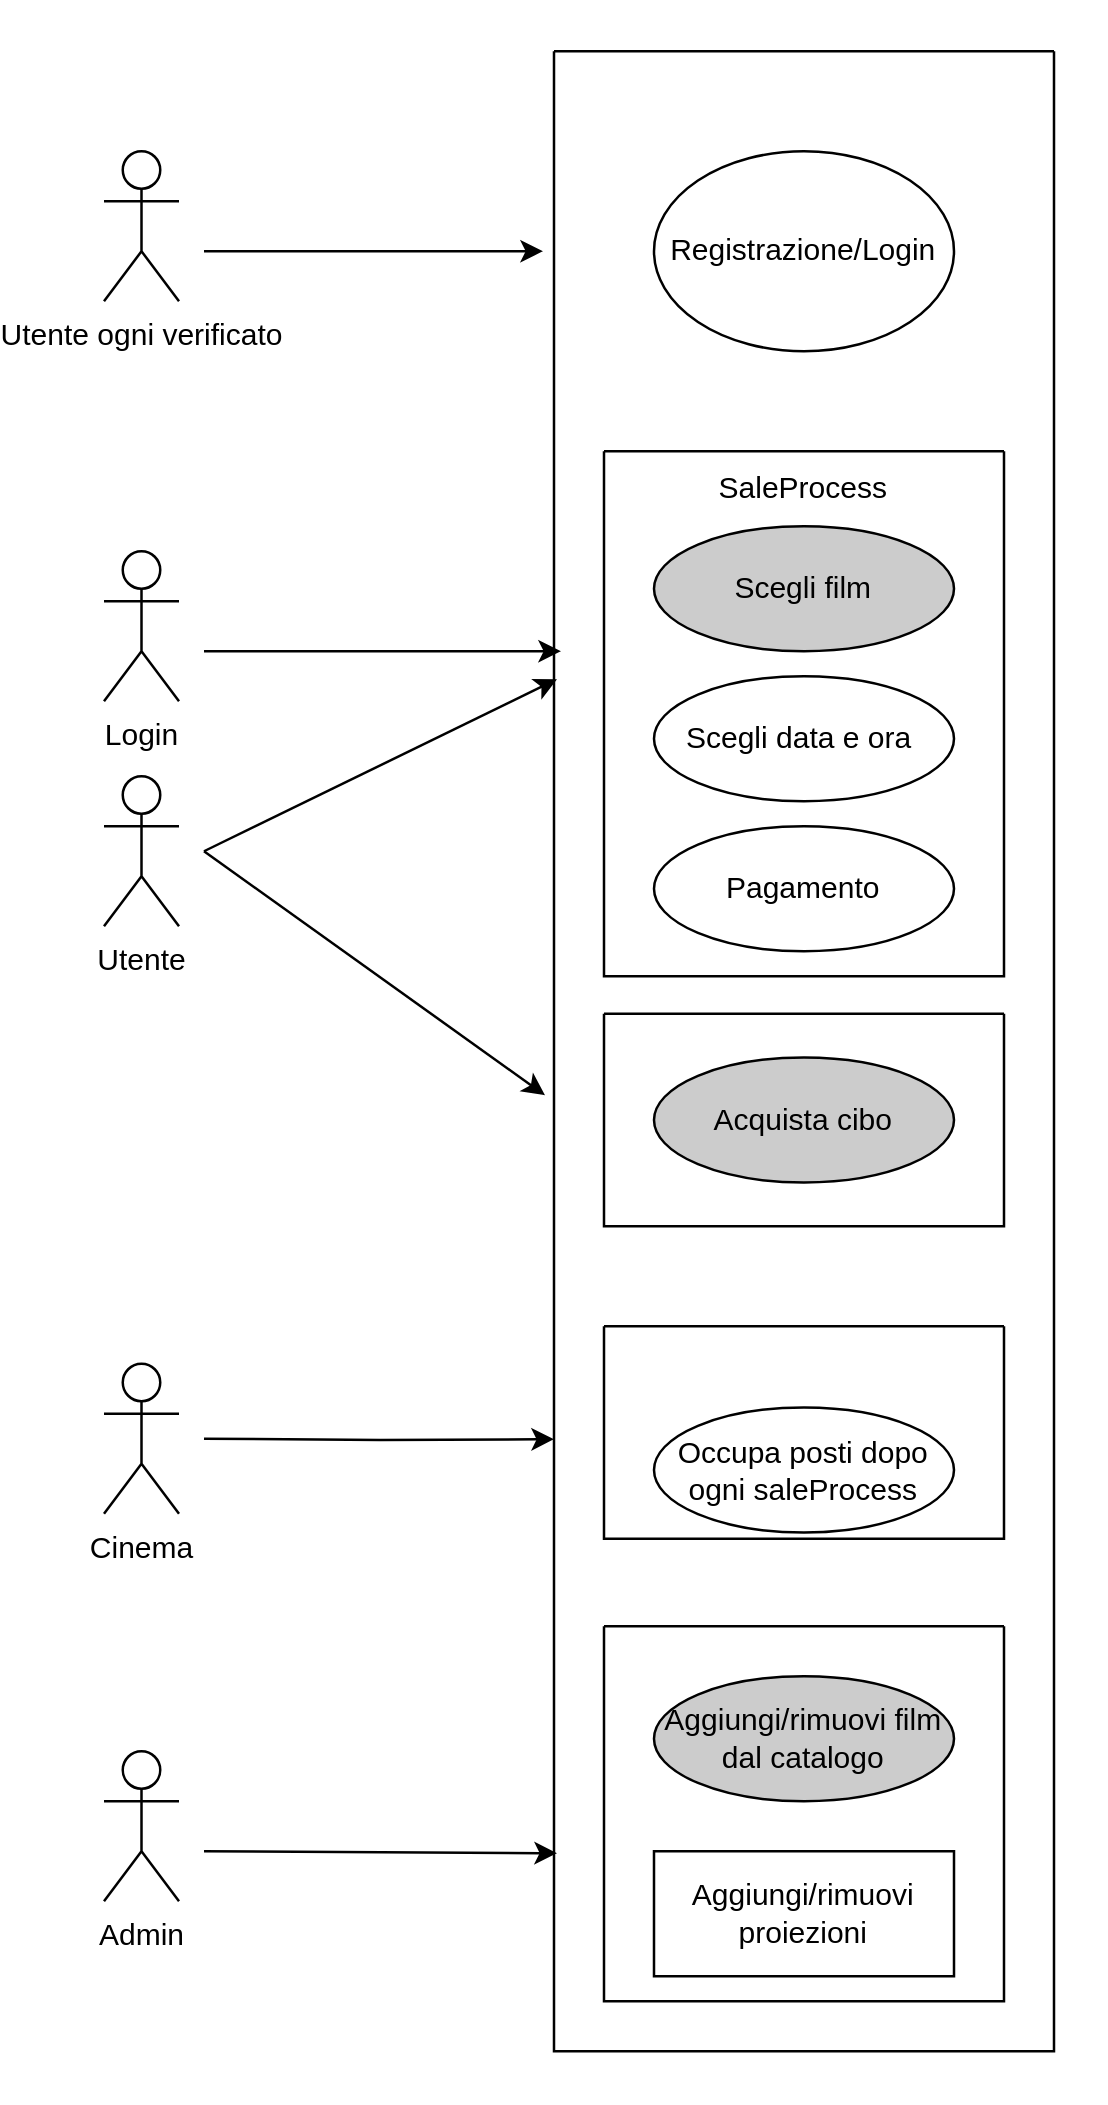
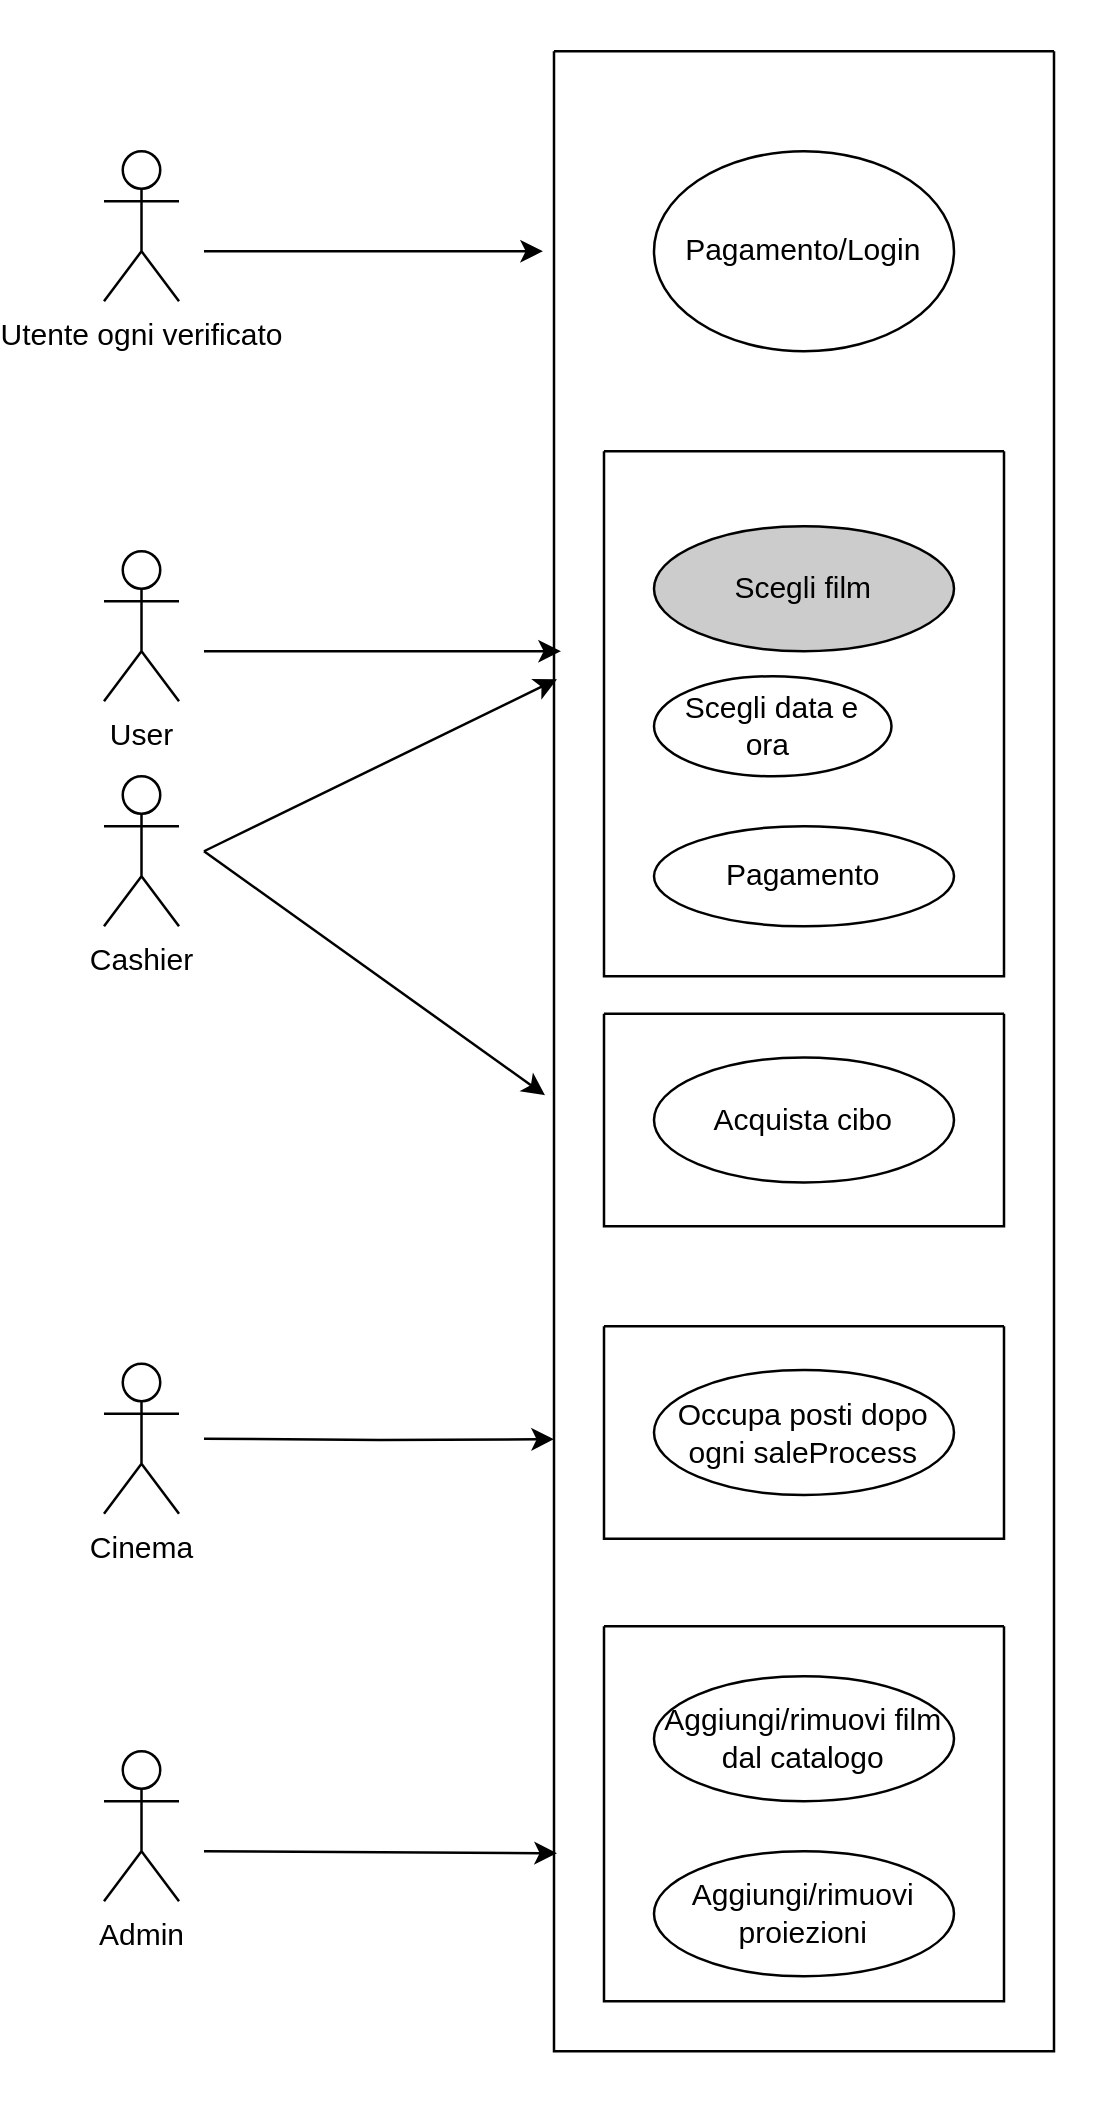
node "Registrazione/Login": label "Registrazione/Login" -> "Pagamento/Login"
node "SaleProcess": removed
node "Login": label "Login" -> "User"
node "Scegli data e ora": size 300x125 -> 238x100
node "Pagamento": size 300x125 -> 300x100
node "Utente": label "Utente" -> "Cashier"
node "Acquista cibo": fillcolor #cccccc -> #ffffff
node "Occupa posti dopo ogni saleProcess": moved (804, 1470) -> (804, 1433)
node "Aggiungi/rimuovi film dal catalogo": fillcolor #cccccc -> #ffffff
node "Aggiungi/rimuovi proiezioni": shape rectangle -> ellipse
